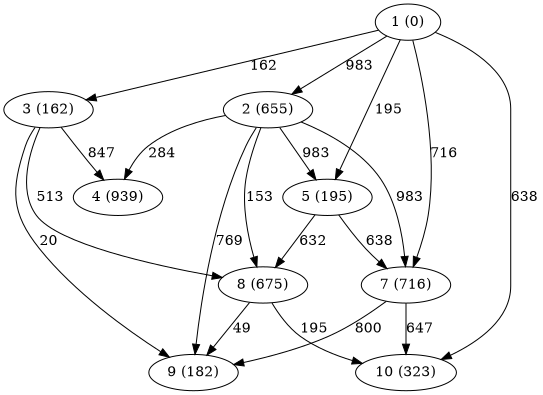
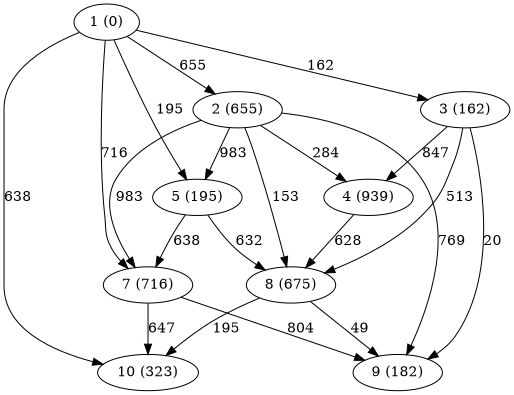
edge "1 (0)" -> "2 (655)": label "983" -> "655"
edge "4 (939)" -> "8 (675)": added, label "628"
edge "7 (716)" -> "9 (182)": label "800" -> "804"
